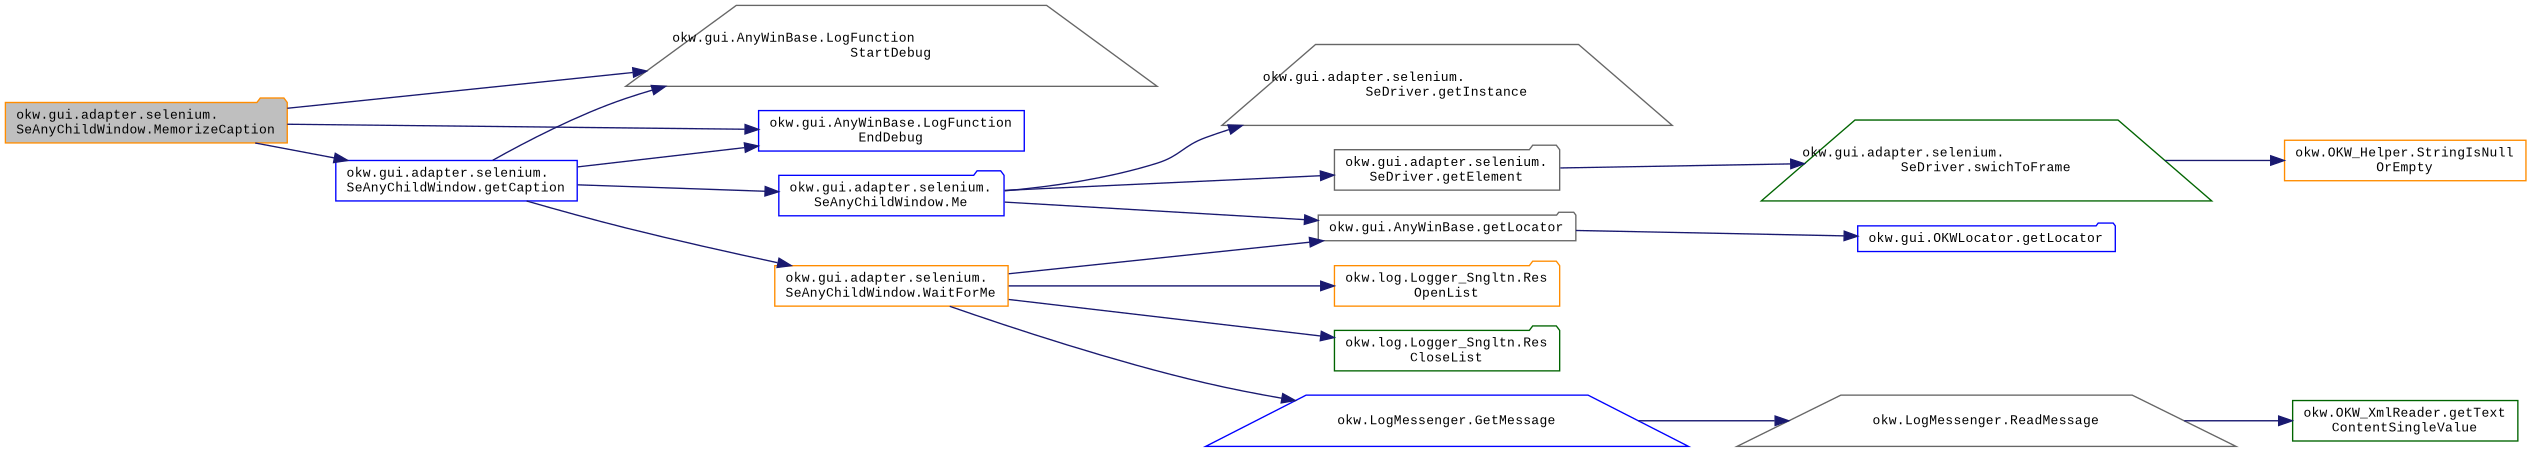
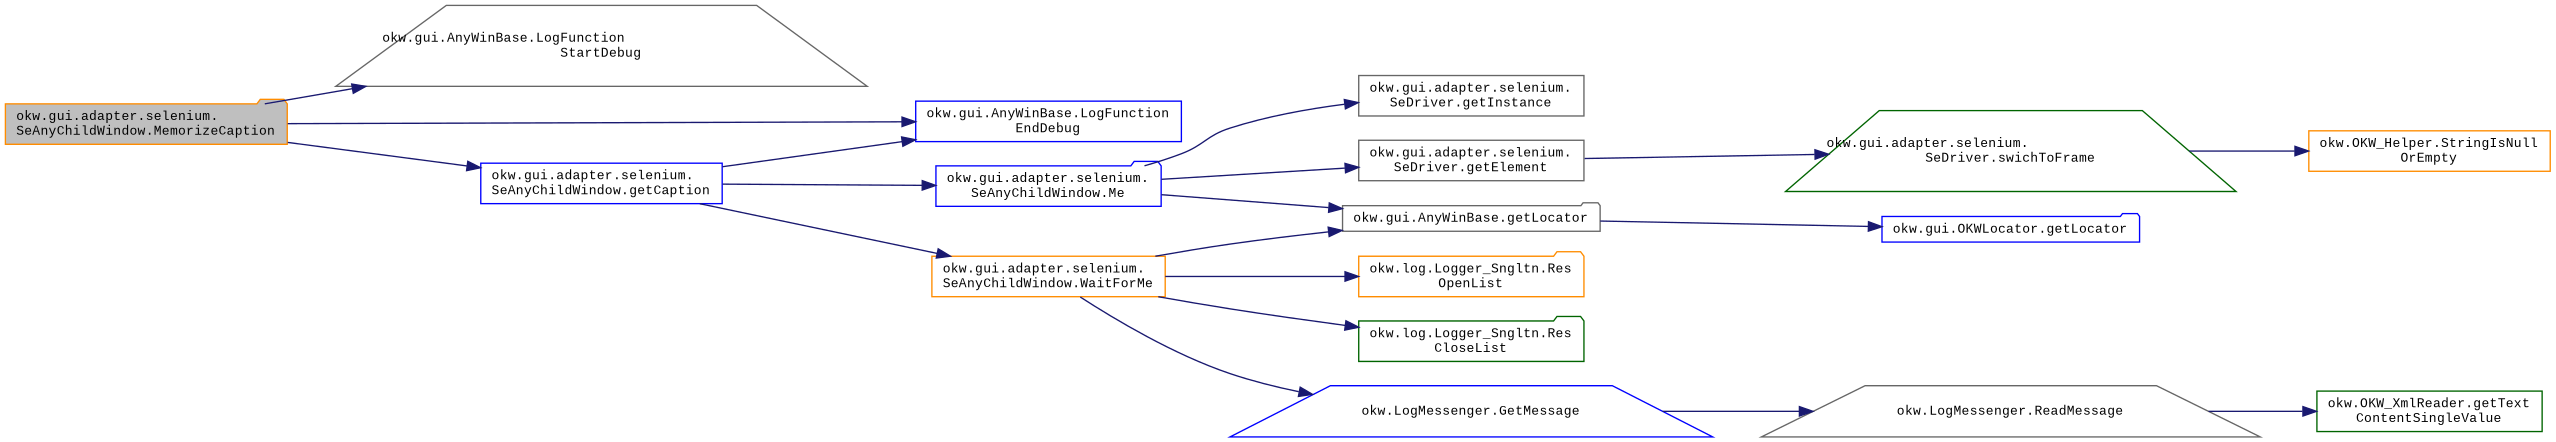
node "okw.gui.adapter.selenium. SeDriver.getInstance": shape trapezium -> box
edge "okw.gui.adapter.selenium. SeAnyChildWindow.getCaption" -> "okw.gui.AnyWinBase.LogFunction StartDebug": removed
node "okw.gui.adapter.selenium. SeDriver.getElement": shape folder -> box
